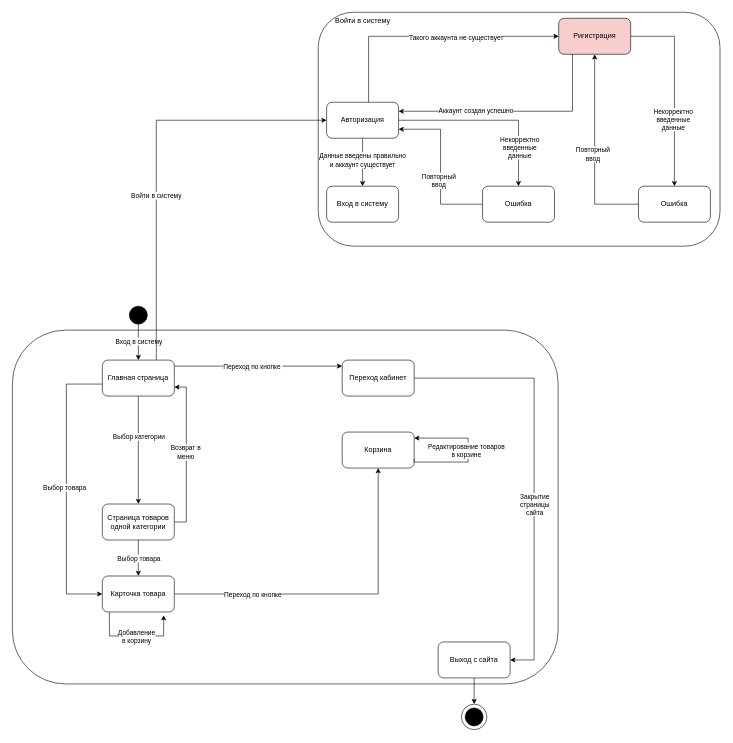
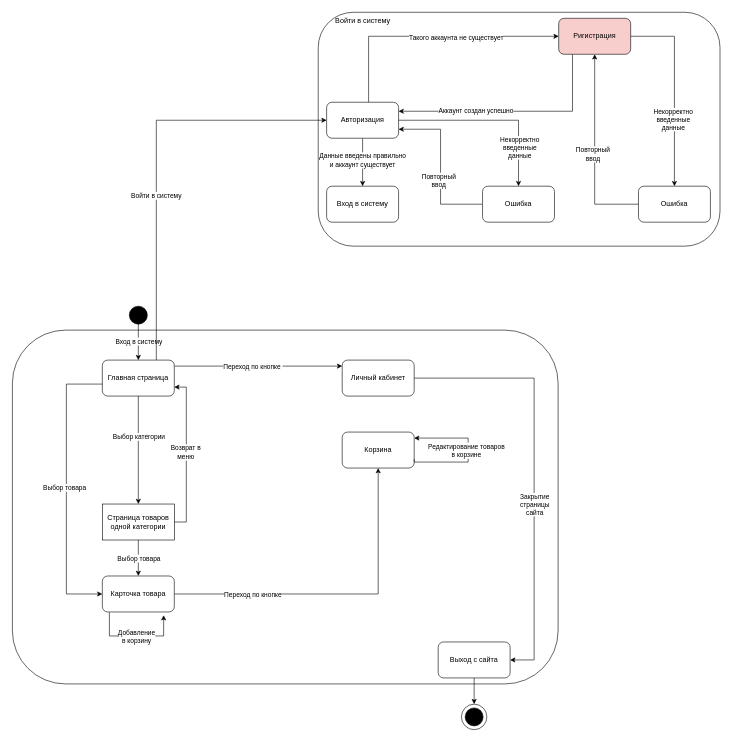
node "Переход кабинет": label "Переход кабинет" -> "Личный кабинет"
node "Страница товаров одной категории": shape rounded rectangle -> rectangle
